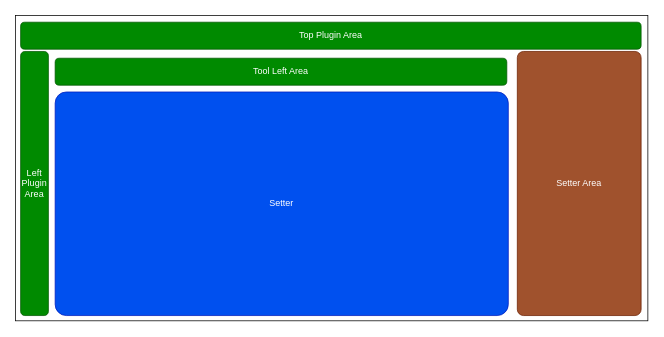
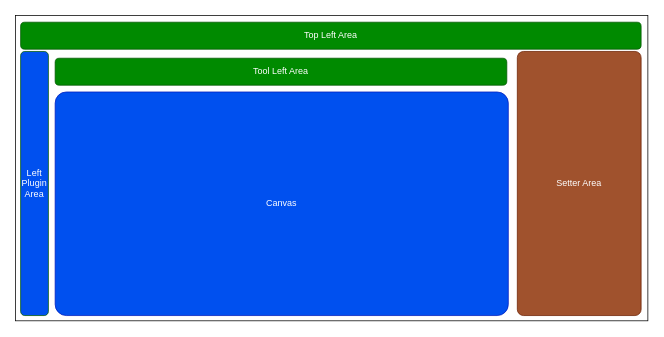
node "Top Plugin Area": label "Top Plugin Area" -> "Top Left Area"
node "Left Plugin Area": fillcolor #008a00 -> #0050ef
node "Setter": label "Setter" -> "Canvas"
